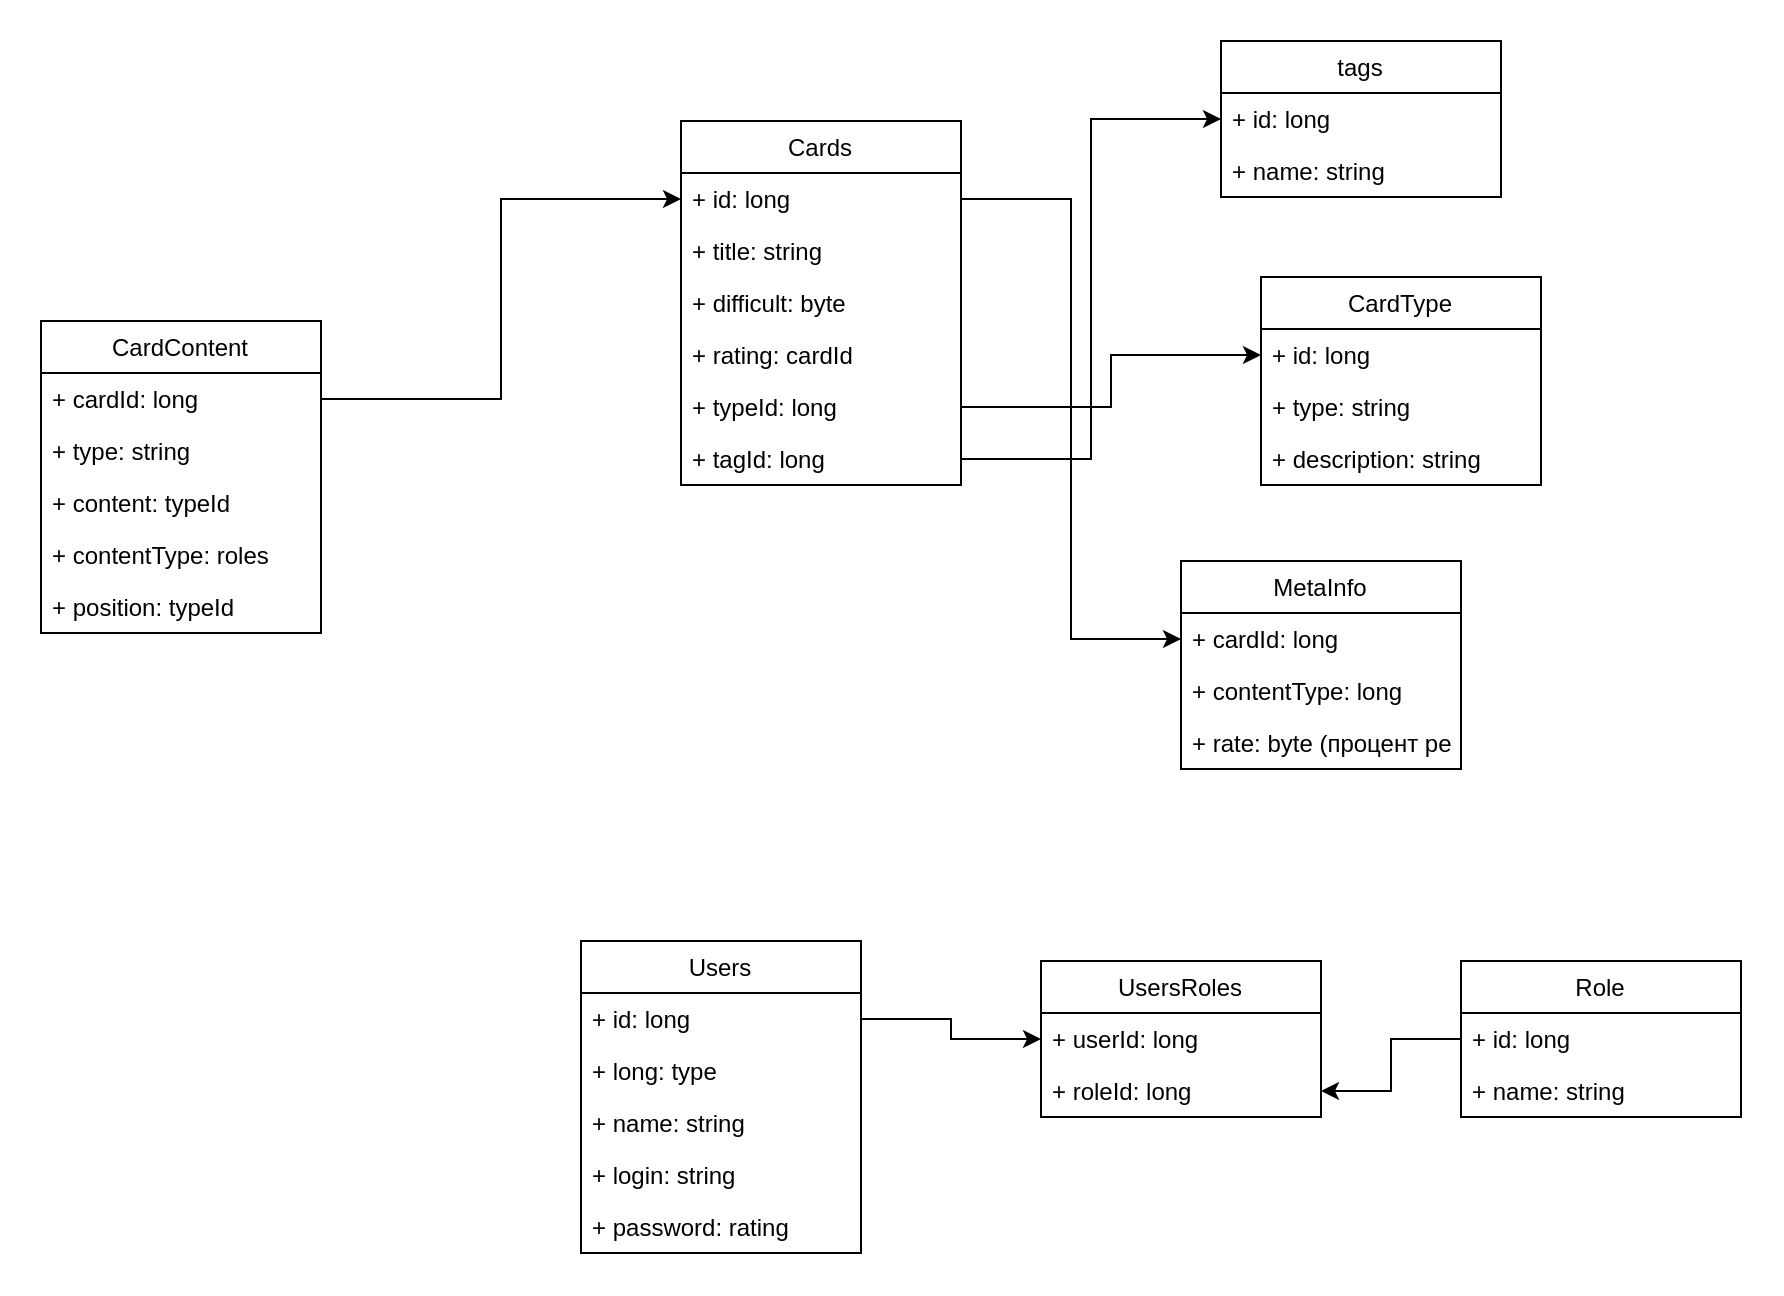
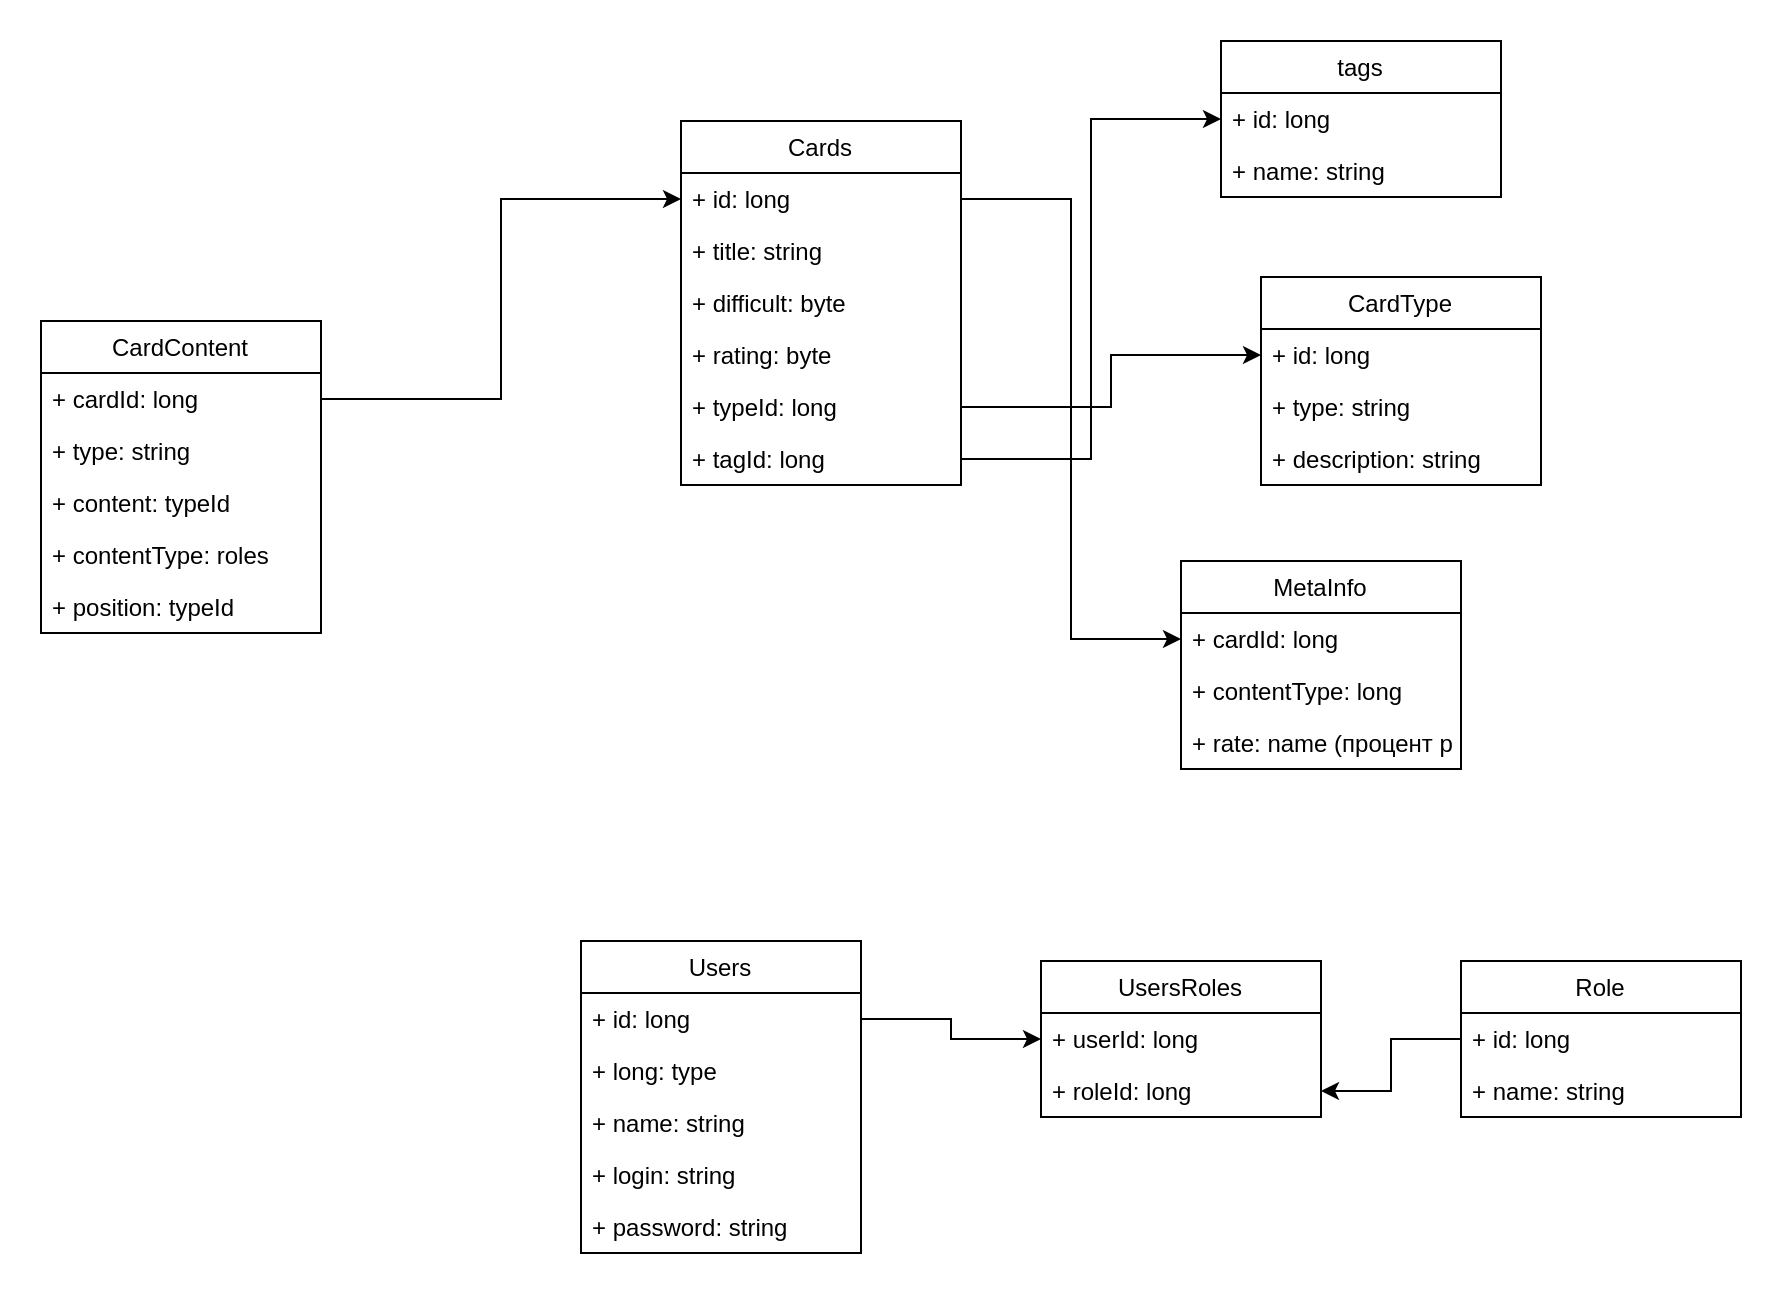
node "+ rating: cardId": label "+ rating: cardId" -> "+ rating: byte"
node "+ rate: byte (процент решивших)": label "+ rate: byte (процент решивших)" -> "+ rate: name (процент решивших)"
node "+ password: rating": label "+ password: rating" -> "+ password: string"
